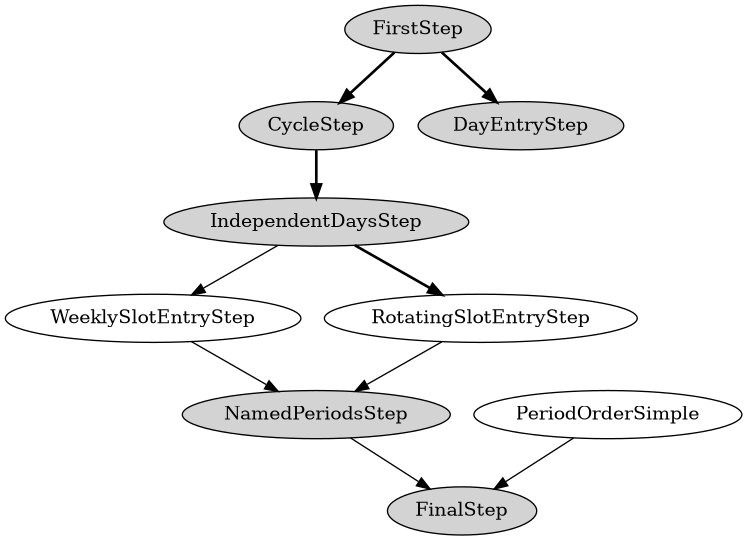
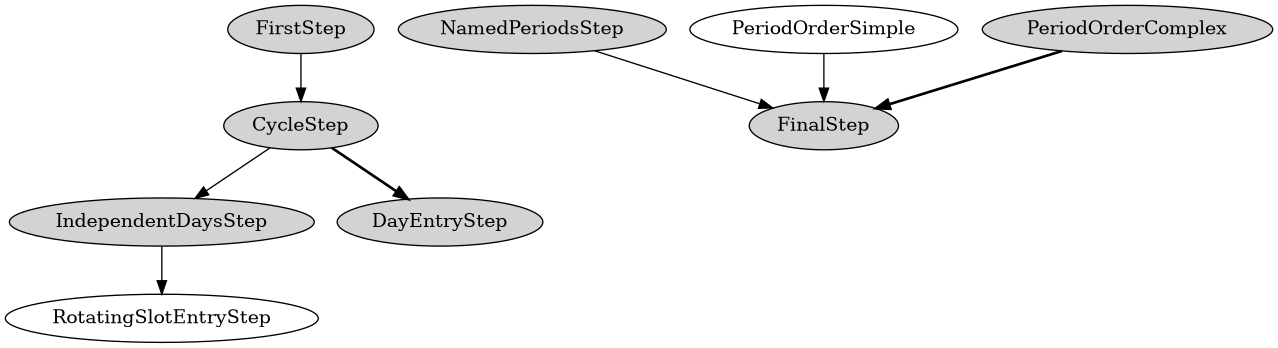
node "PeriodOrderComplex": added
edge "FirstStep" -> "CycleStep": style bold -> solid
edge "FirstStep" -> "DayEntryStep": now "CycleStep" -> "DayEntryStep"
edge "CycleStep" -> "IndependentDaysStep": style bold -> solid
edge "IndependentDaysStep" -> "RotatingSlotEntryStep": style bold -> solid
node "WeeklySlotEntryStep": removed
edge "RotatingSlotEntryStep" -> "NamedPeriodsStep": removed
